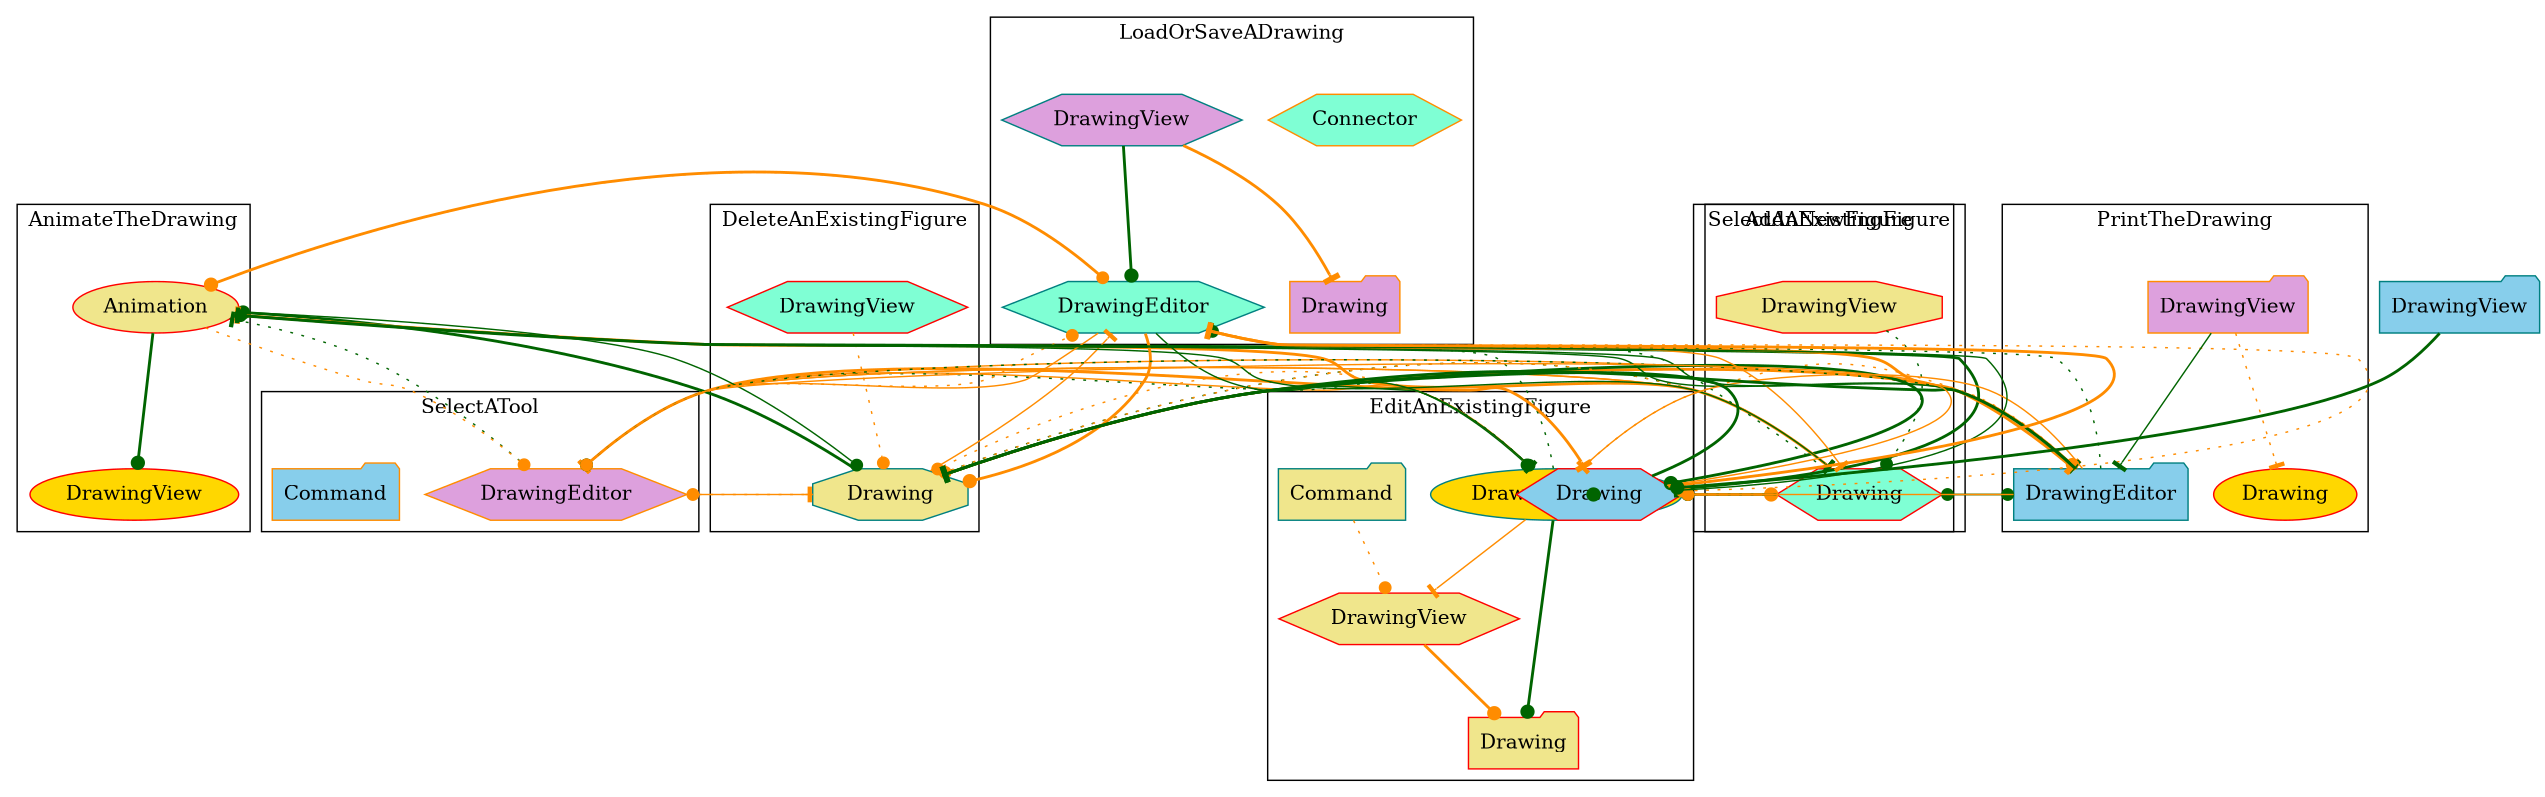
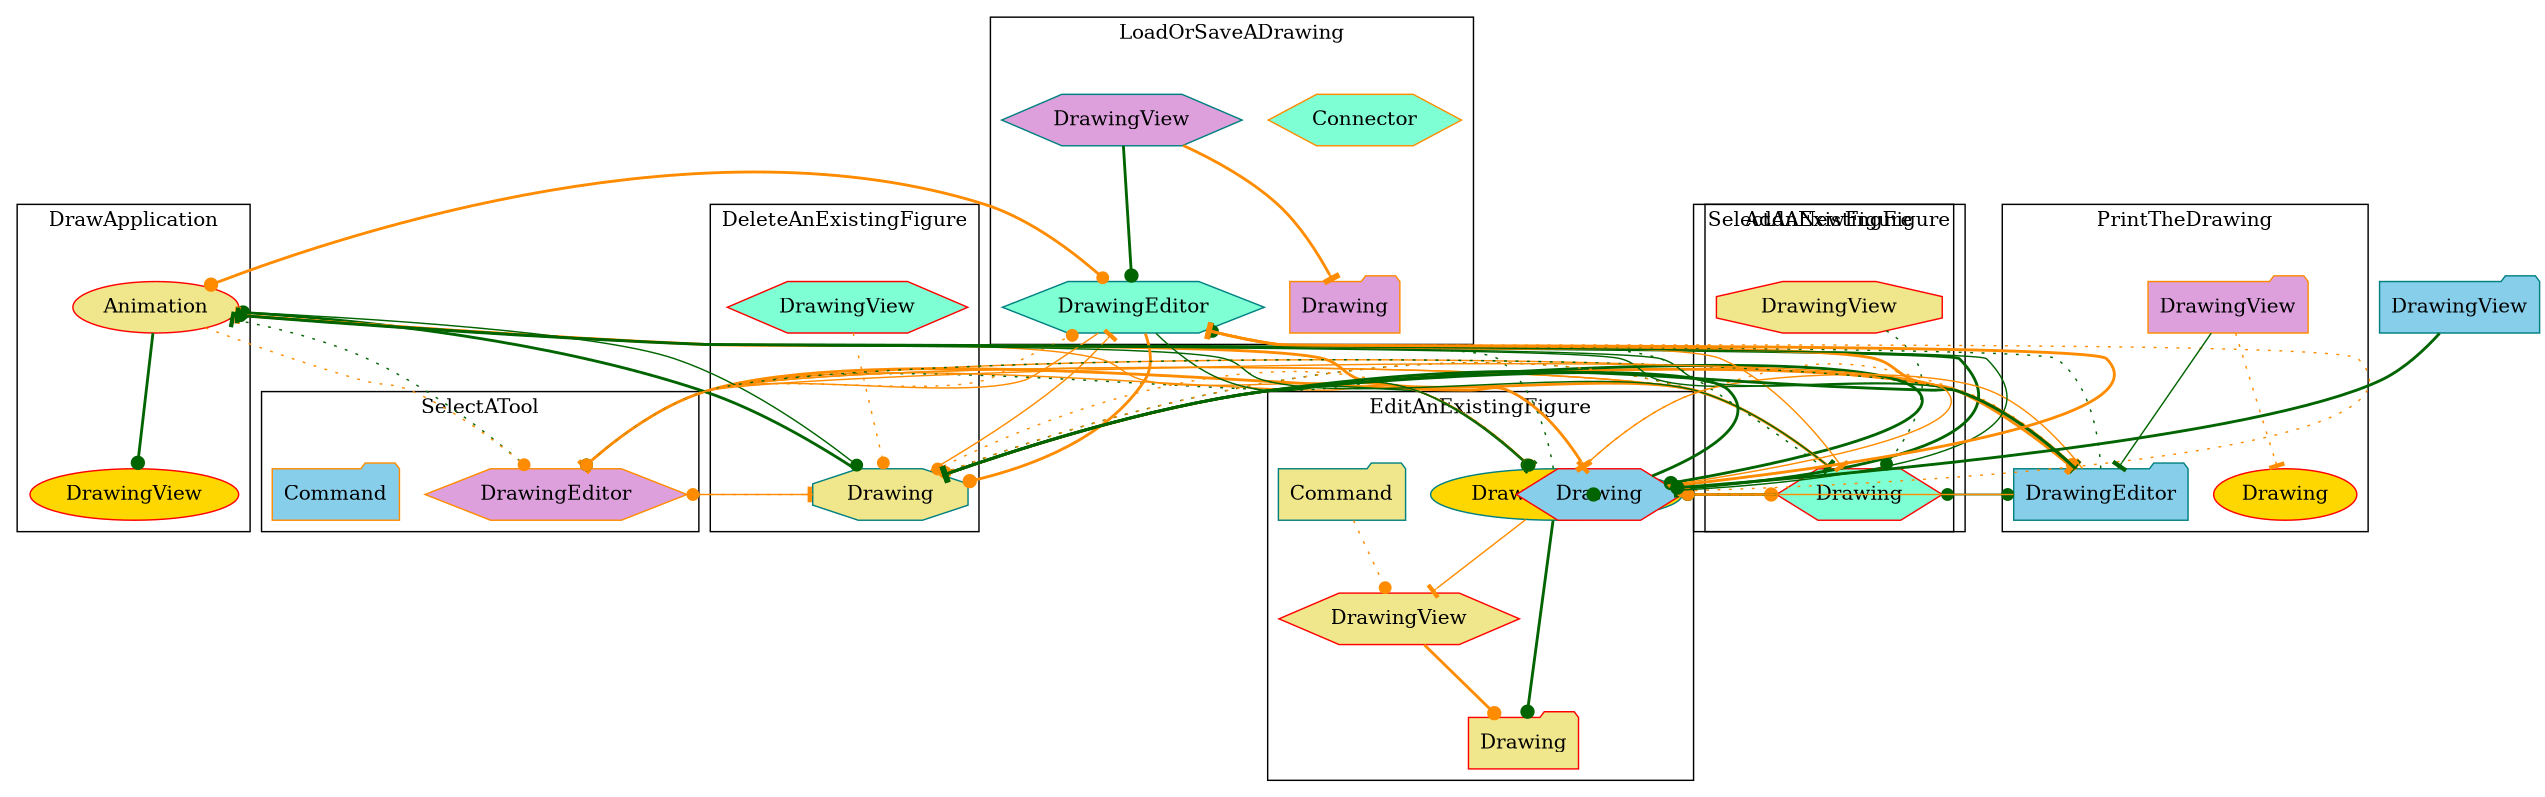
cluster "AnimateTheDrawing": label "AnimateTheDrawing" -> "DrawApplication"
edge "Animation" -> "DrawApplication": added
